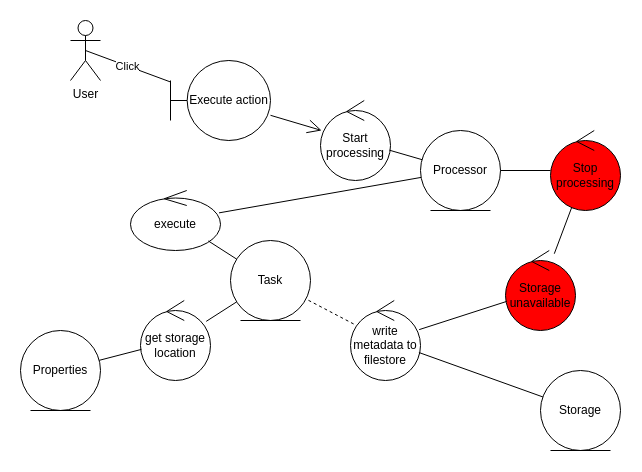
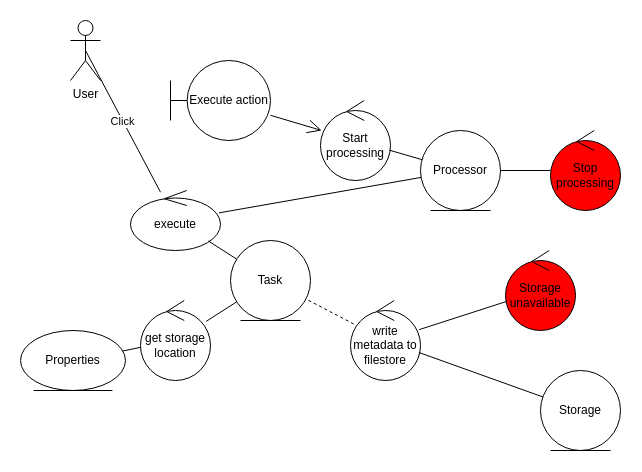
edge "User" -- "Execute action": now "User" -- "execute"
edge "Stop processing" -- "Storage unavailable": removed
node "Properties": size 80x80 -> 105x60
